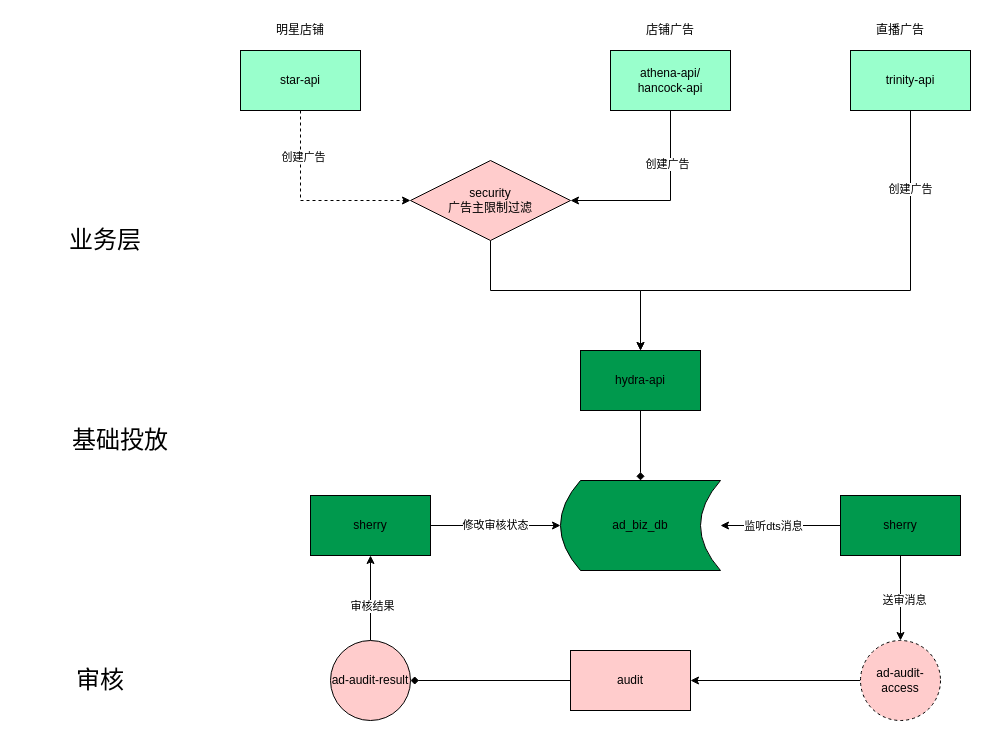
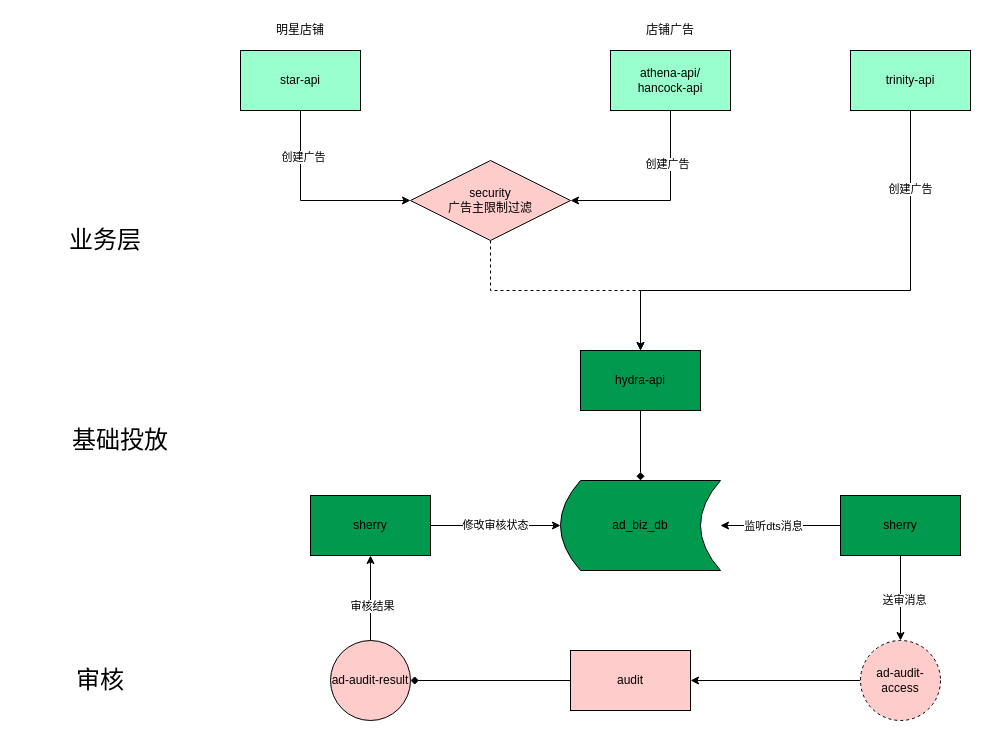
node "直播广告": removed
edge "star-api" -> "security 广告主限制过滤": style dashed -> solid
edge "security 广告主限制过滤" -> "hydra-api": style solid -> dashed
